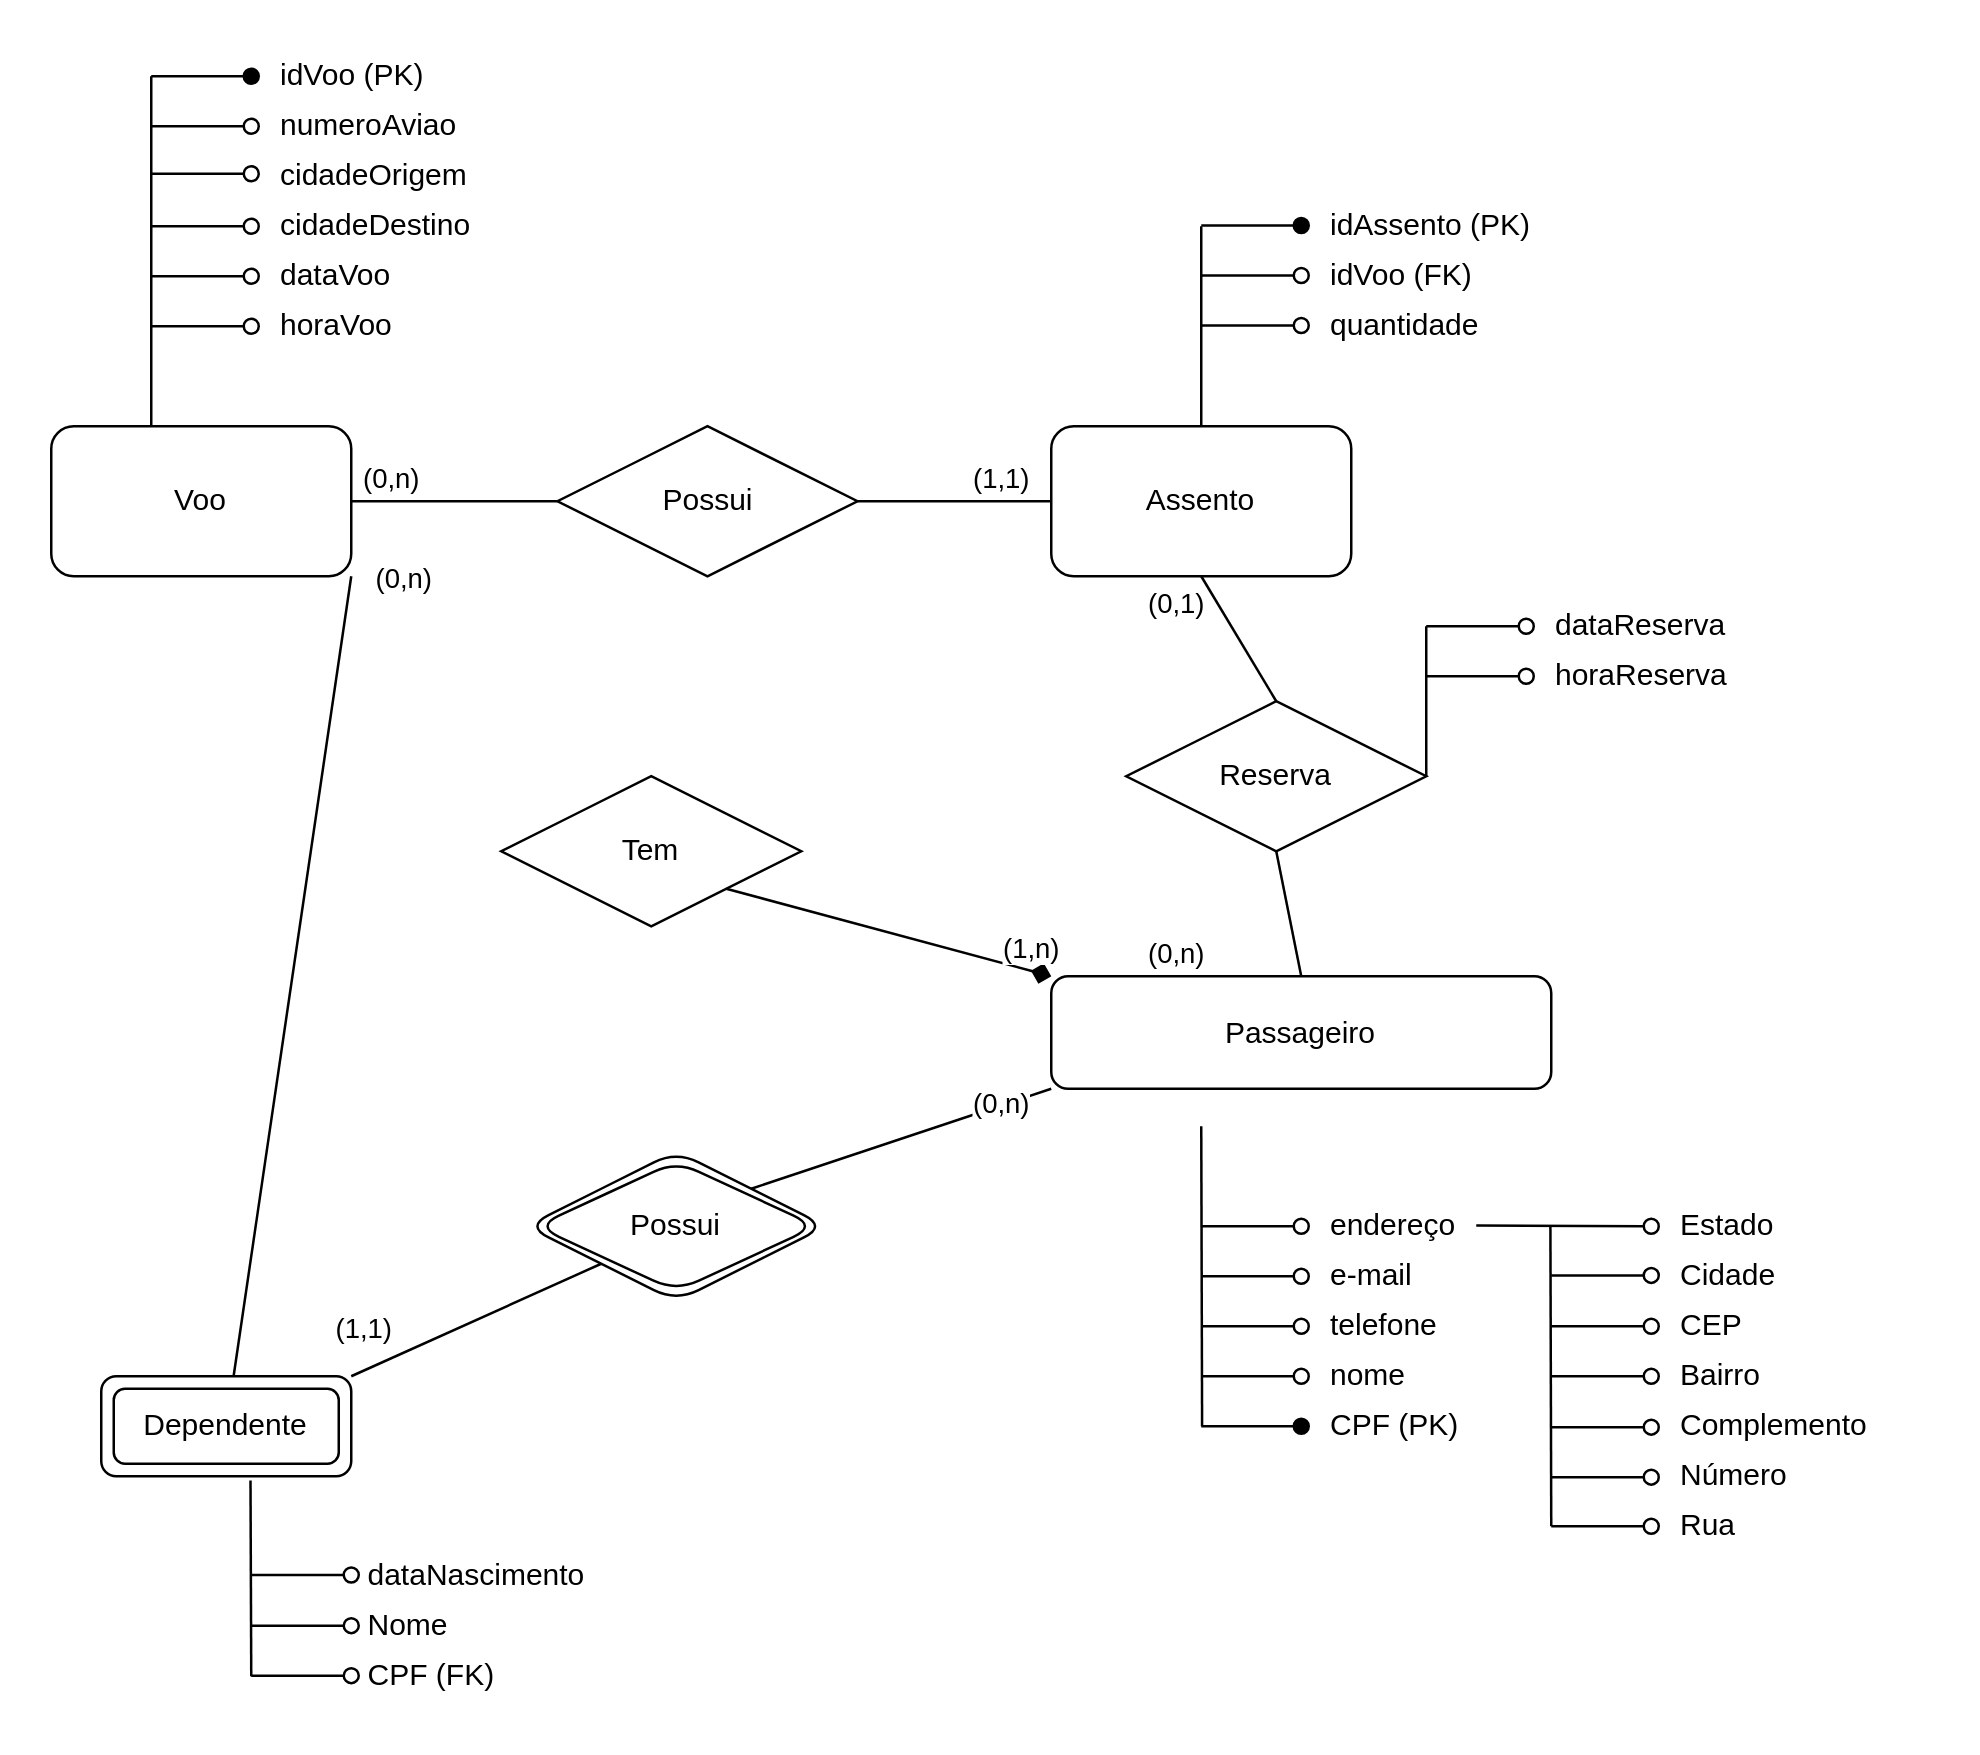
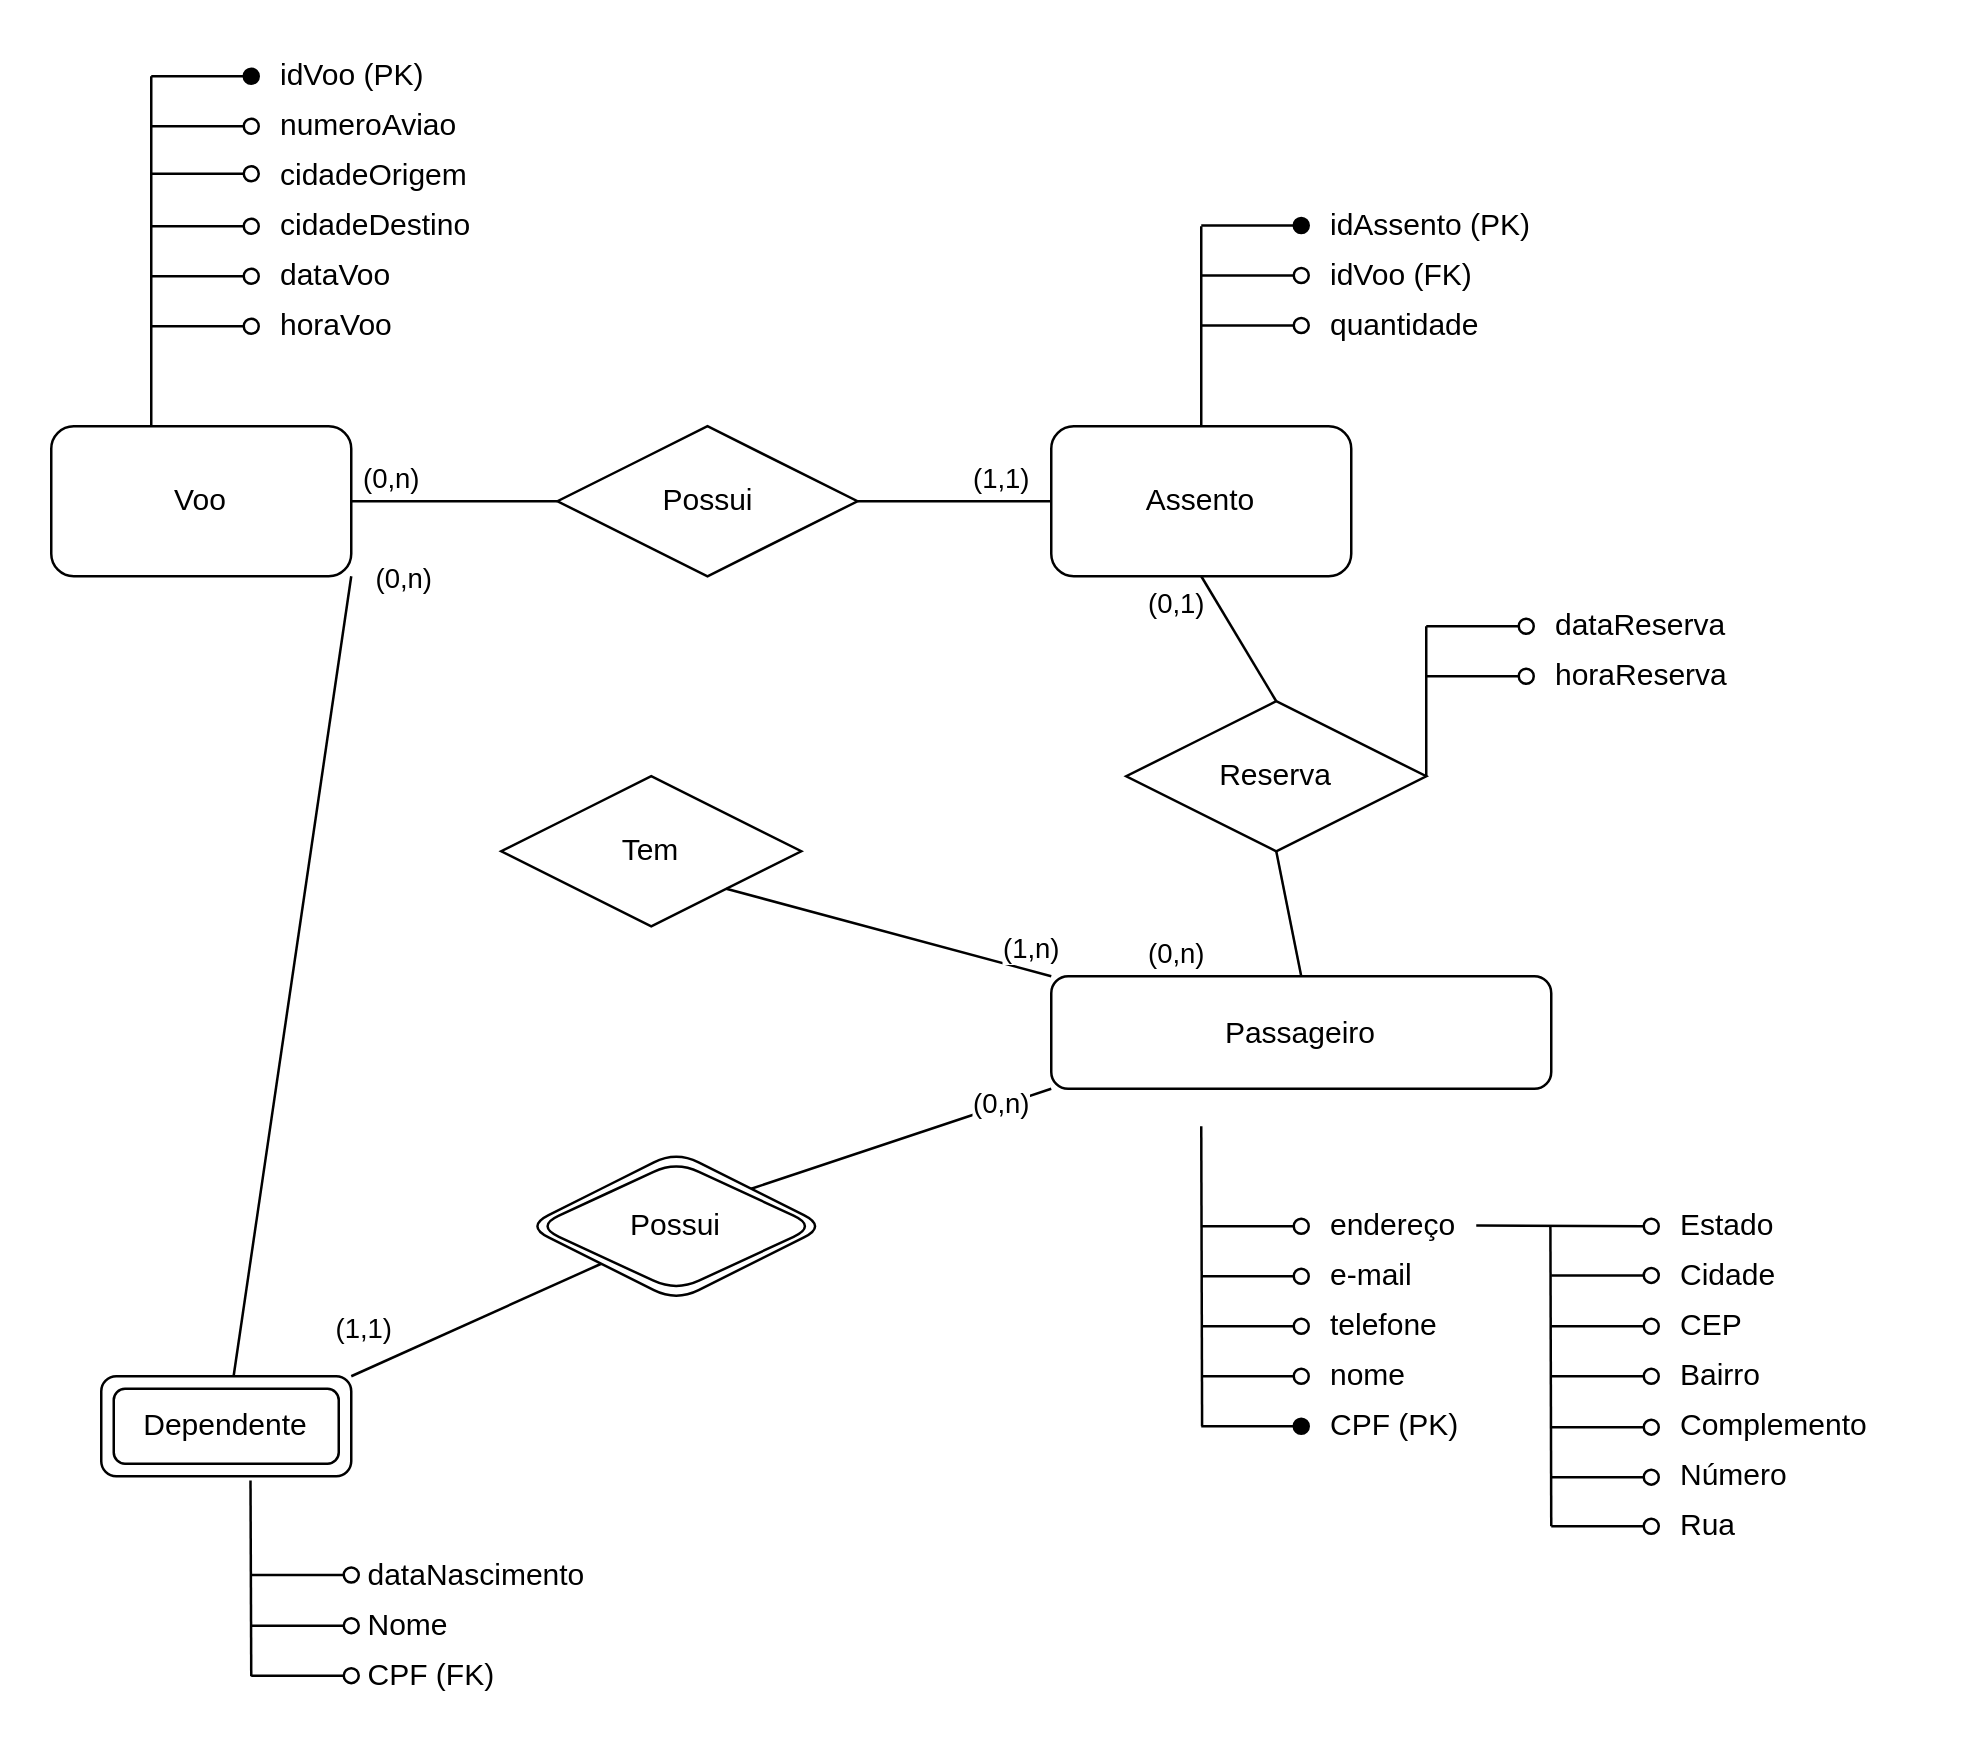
edge "Tem" -> "Passageiro": arrowhead diamond -> none
